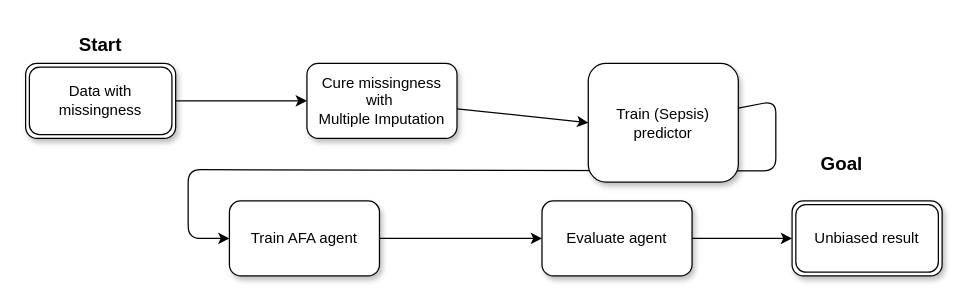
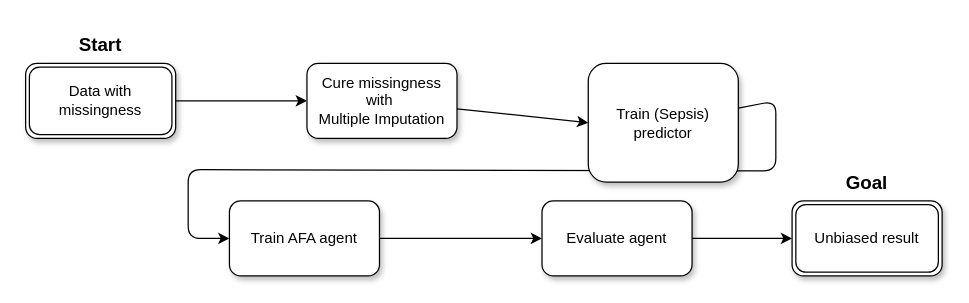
node "Goal": moved (842, 163) -> (867, 182)
